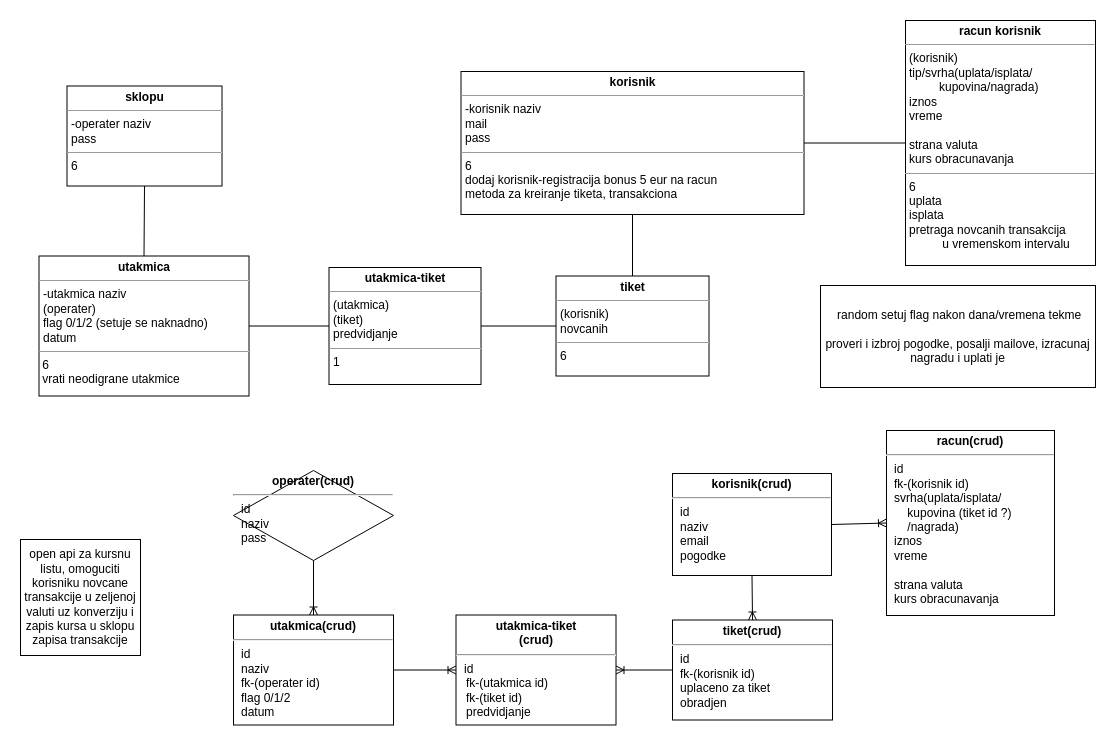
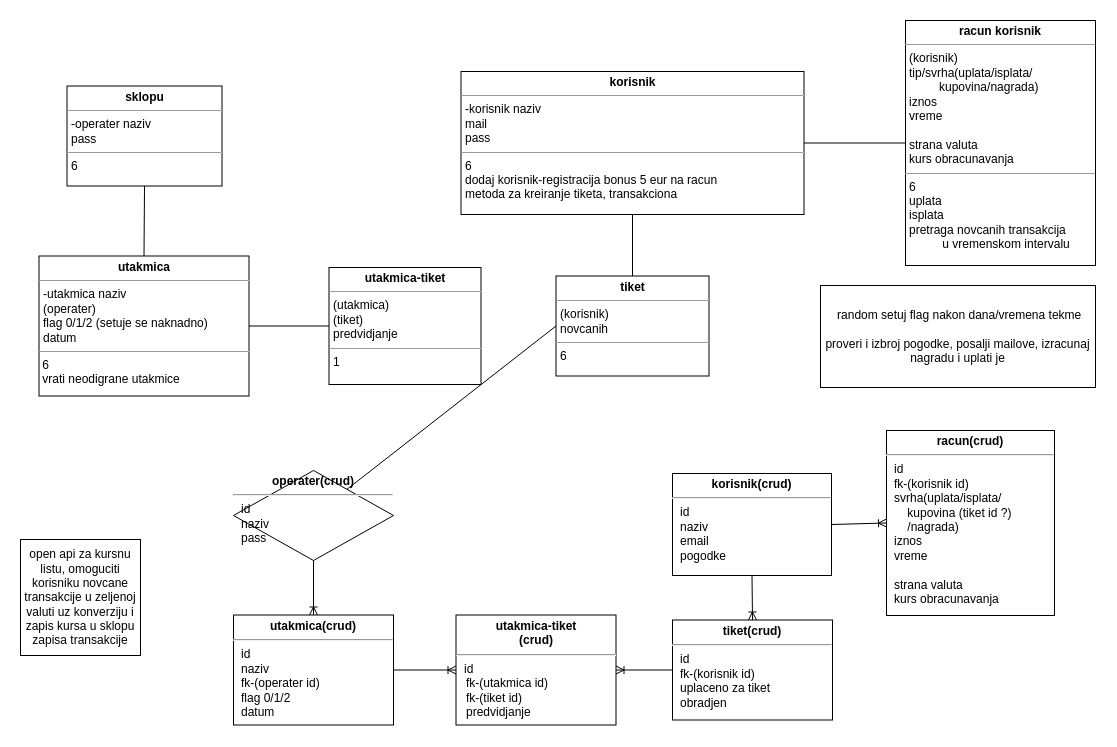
edge "utakmica-tiket (utakmica) (tiket) predvidjanje 1" -- "tiket (korisnik) novcanih 6": now "operater(crud) id naziv pass" -- "tiket (korisnik) novcanih 6"
